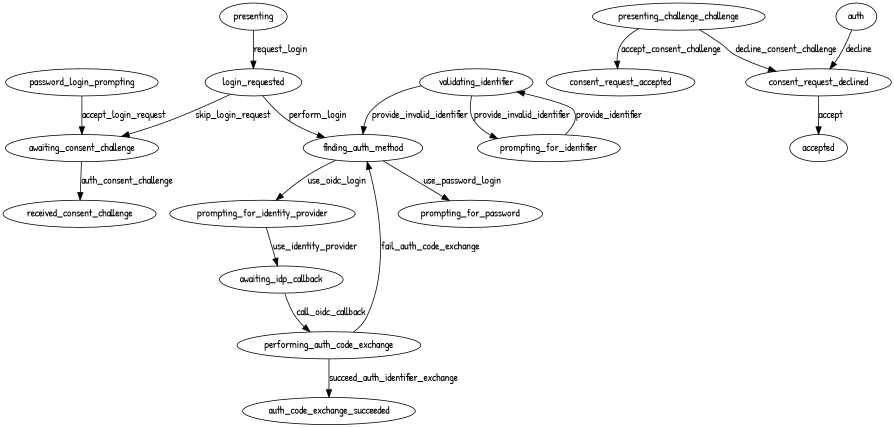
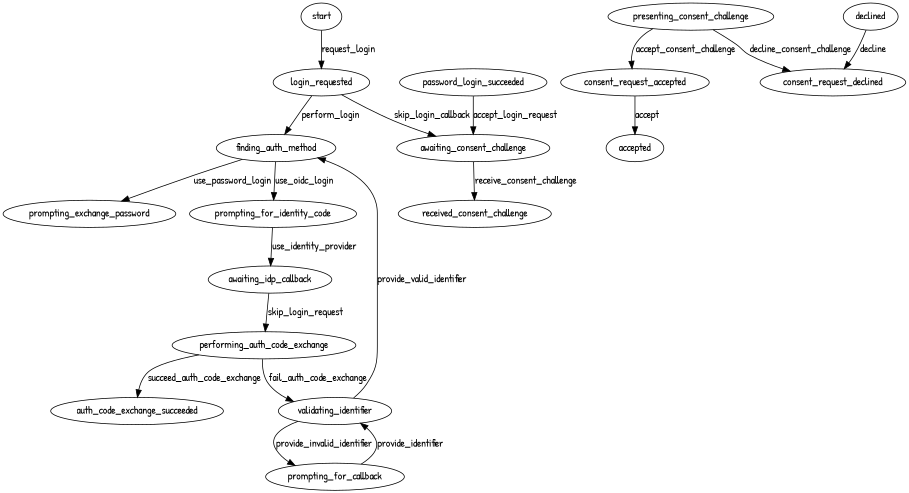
node "presenting": label "presenting" -> "start"
node "presenting_challenge_challenge": label "presenting_challenge_challenge" -> "presenting_consent_challenge"
node "auth": label "auth" -> "declined"
node "password_login_prompting": label "password_login_prompting" -> "password_login_succeeded"
edge "consent_request_declined" -> "accepted": now "consent_request_accepted" -> "accepted"
edge "login_requested" -> "awaiting_consent_challenge": label "skip_login_request" -> "skip_login_callback"
edge "validating_identifier" -> "finding_auth_method": label "provide_invalid_identifier" -> "provide_valid_identifier"
node "prompting_for_identifier": label "prompting_for_identifier" -> "prompting_for_callback"
edge "awaiting_consent_challenge" -> "received_consent_challenge": label "auth_consent_challenge" -> "receive_consent_challenge"
node "prompting_for_identity_provider": label "prompting_for_identity_provider" -> "prompting_for_identity_code"
node "prompting_for_password": label "prompting_for_password" -> "prompting_exchange_password"
edge "performing_auth_code_exchange" -> "finding_auth_method": now "performing_auth_code_exchange" -> "validating_identifier"
edge "awaiting_idp_callback" -> "performing_auth_code_exchange": label "call_oidc_callback" -> "skip_login_request"
edge "performing_auth_code_exchange" -> "auth_code_exchange_succeeded": label "succeed_auth_identifier_exchange" -> "succeed_auth_code_exchange"
